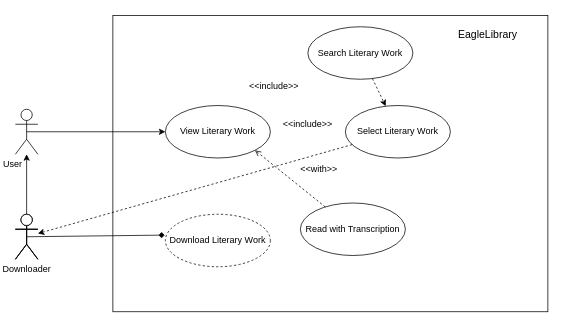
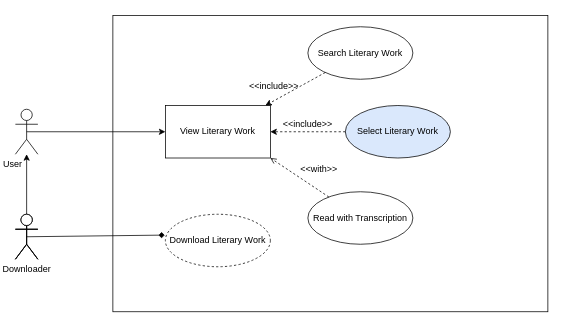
node "EagleLibrary": removed
edge "Search Literary Work" -> "Select Literary Work": now "Search Literary Work" -> "View Literary Work"
node "View Literary Work": shape ellipse -> rectangle
node "Select Literary Work": fillcolor #ffffff -> #dae8fc
edge "Select Literary Work" -> "Downloader": now "Select Literary Work" -> "View Literary Work"
node "Read with Transcription": moved (353, 229) -> (360, 218)
